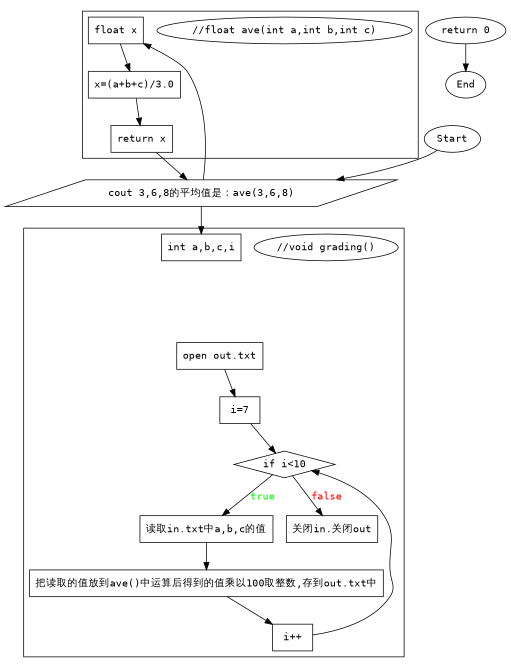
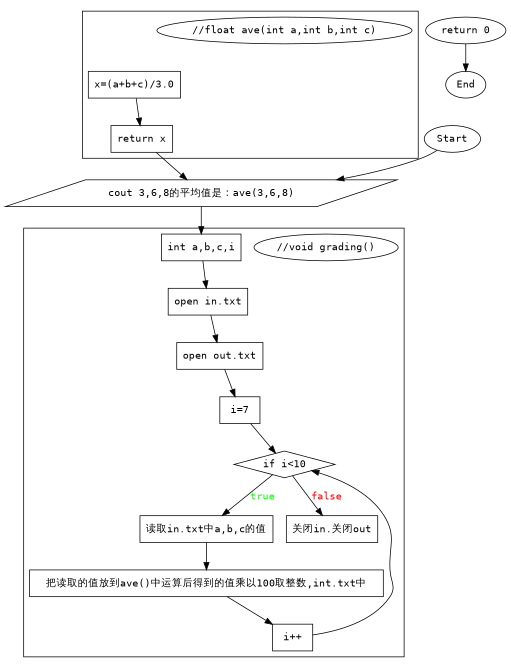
node "float x": removed
node "open in.txt": added
node "把读取的值放到ave()中运算后得到的值乘以100取整数,存到out.txt中": label "把读取的值放到ave()中运算后得到的值乘以100取整数,存到out.txt中" -> "把读取的值放到ave()中运算后得到的值乘以100取整数,int.txt中"
